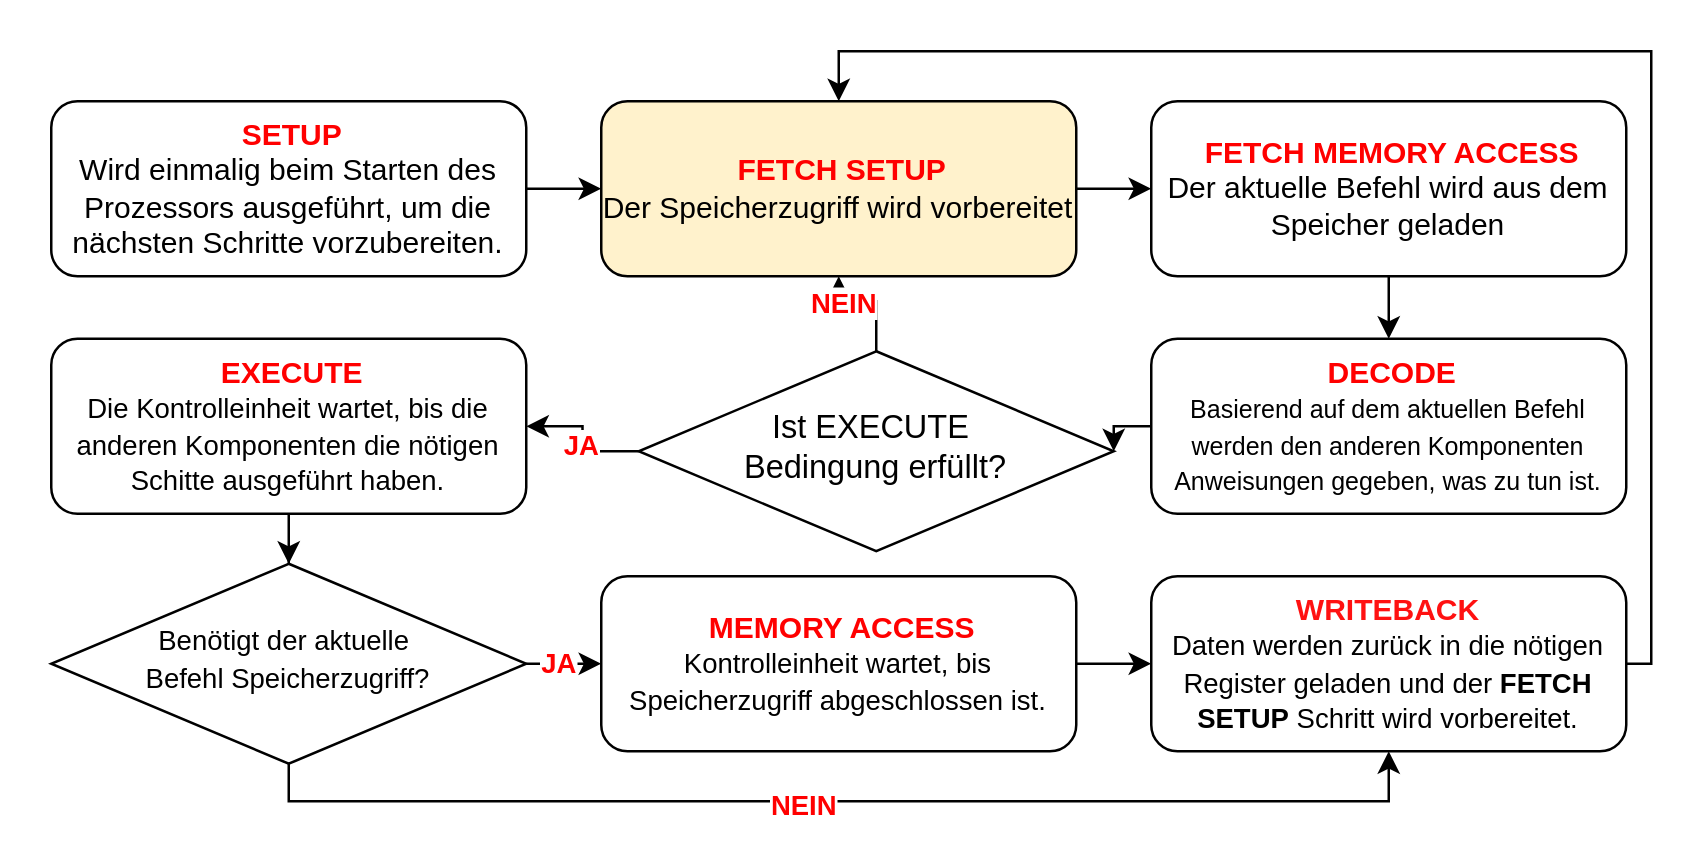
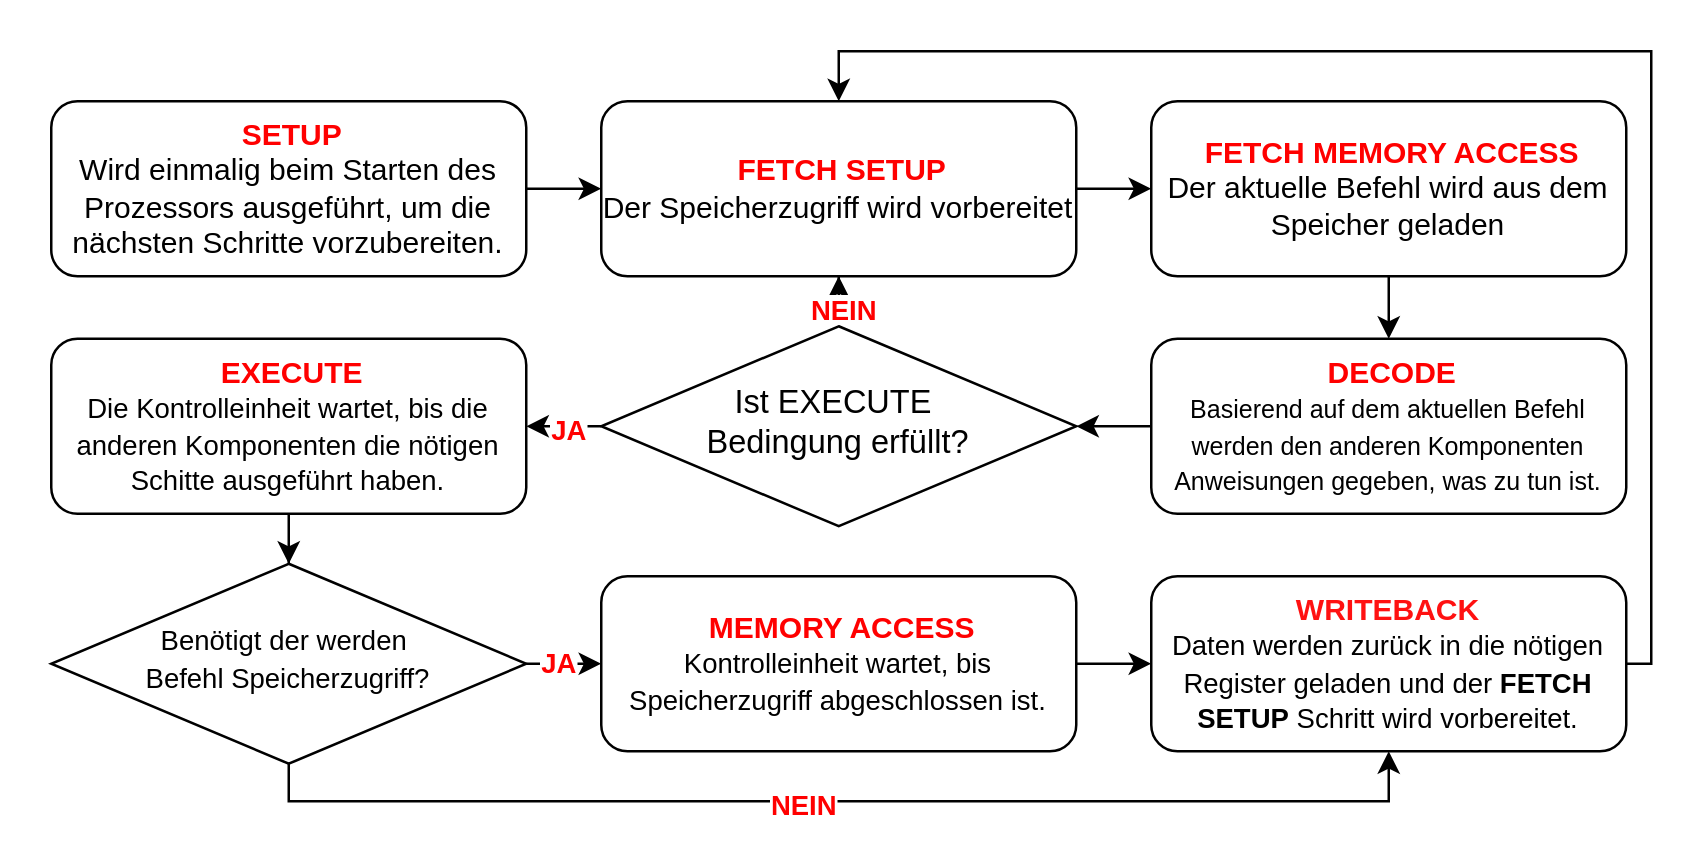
node "FETCH SETUP Der Speicherzugriff wird vorbereitet": fillcolor #fff2cc -> #ffffff
node "Ist EXECUTE Bedingung erfüllt?": moved (876, 451) -> (839, 426)
node "Benötigt der aktuelle Befehl Speicherzugriff?": label "Benötigt der aktuelle Befehl Speicherzugriff?" -> "Benötigt der werden Befehl Speicherzugriff?"
